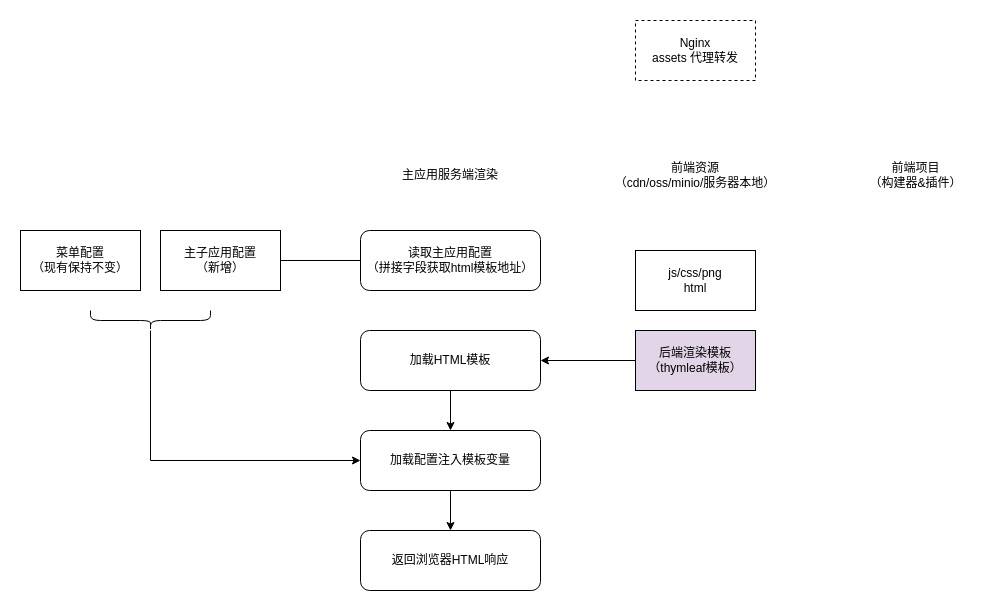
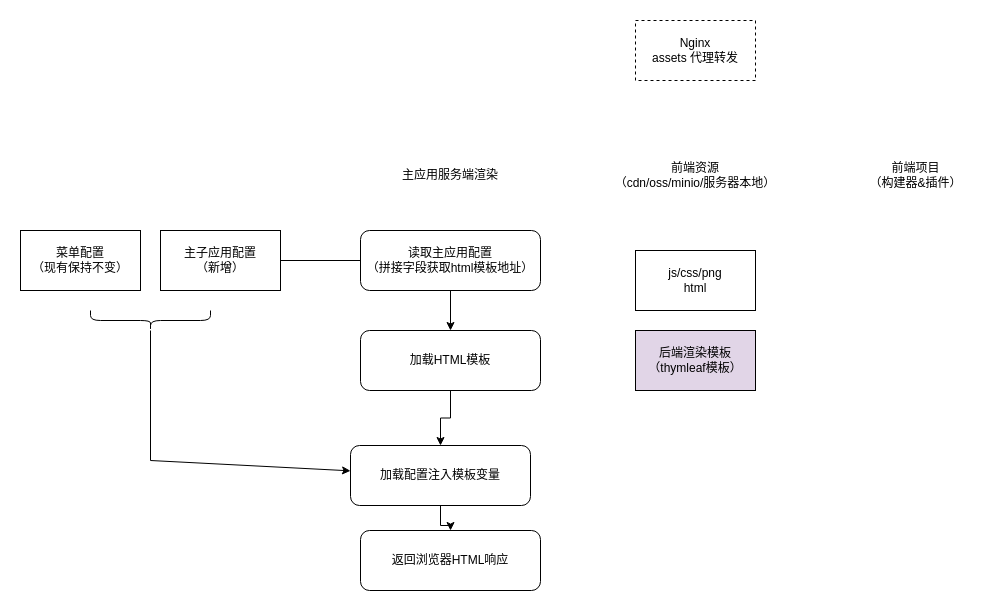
edge "读取主应用配置 （拼接字段获取html模板地址）" -> "加载HTML模板": added
edge "后端渲染模板 （thymleaf模板）" -> "加载HTML模板": removed
node "加载配置注入模板变量": moved (451, 461) -> (441, 476)
